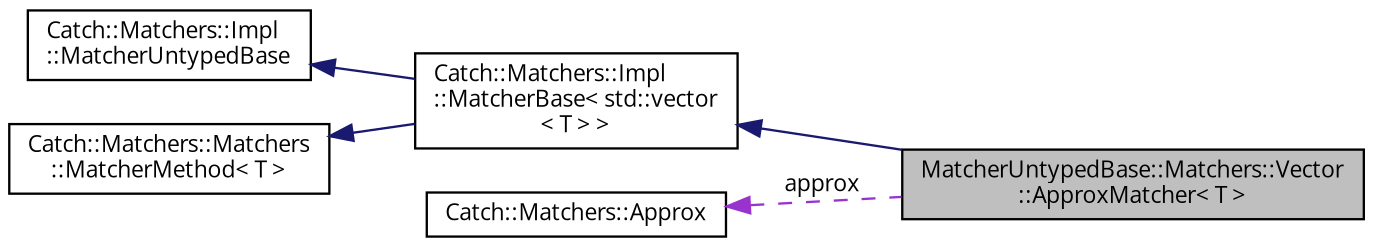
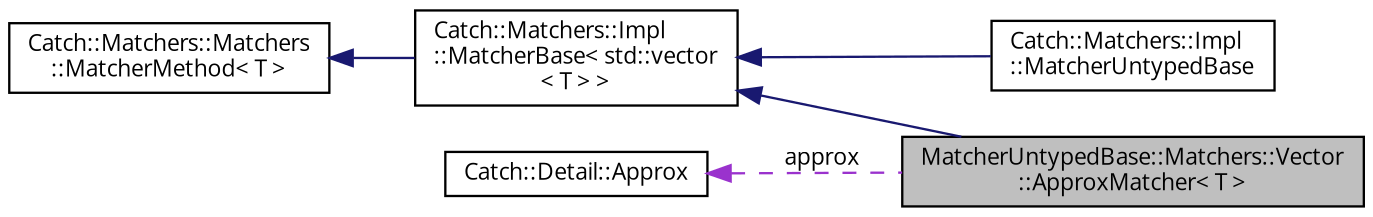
edge "Catch::Matchers::Impl ::MatcherBase< std::vector < T > >" -> "Catch::Matchers::Impl ::MatcherUntypedBase": reversed
node "Catch::Matchers::Approx": label "Catch::Matchers::Approx" -> "Catch::Detail::Approx"
